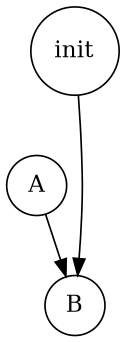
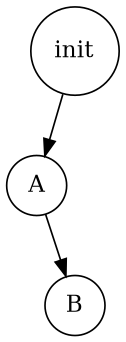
edge "init" -> "B": now "init" -> "A"
